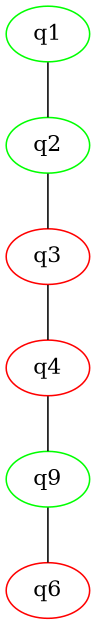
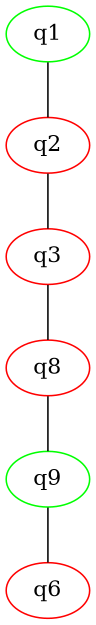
node "q2": color green -> red
node "q4": label "q4" -> "q8"
